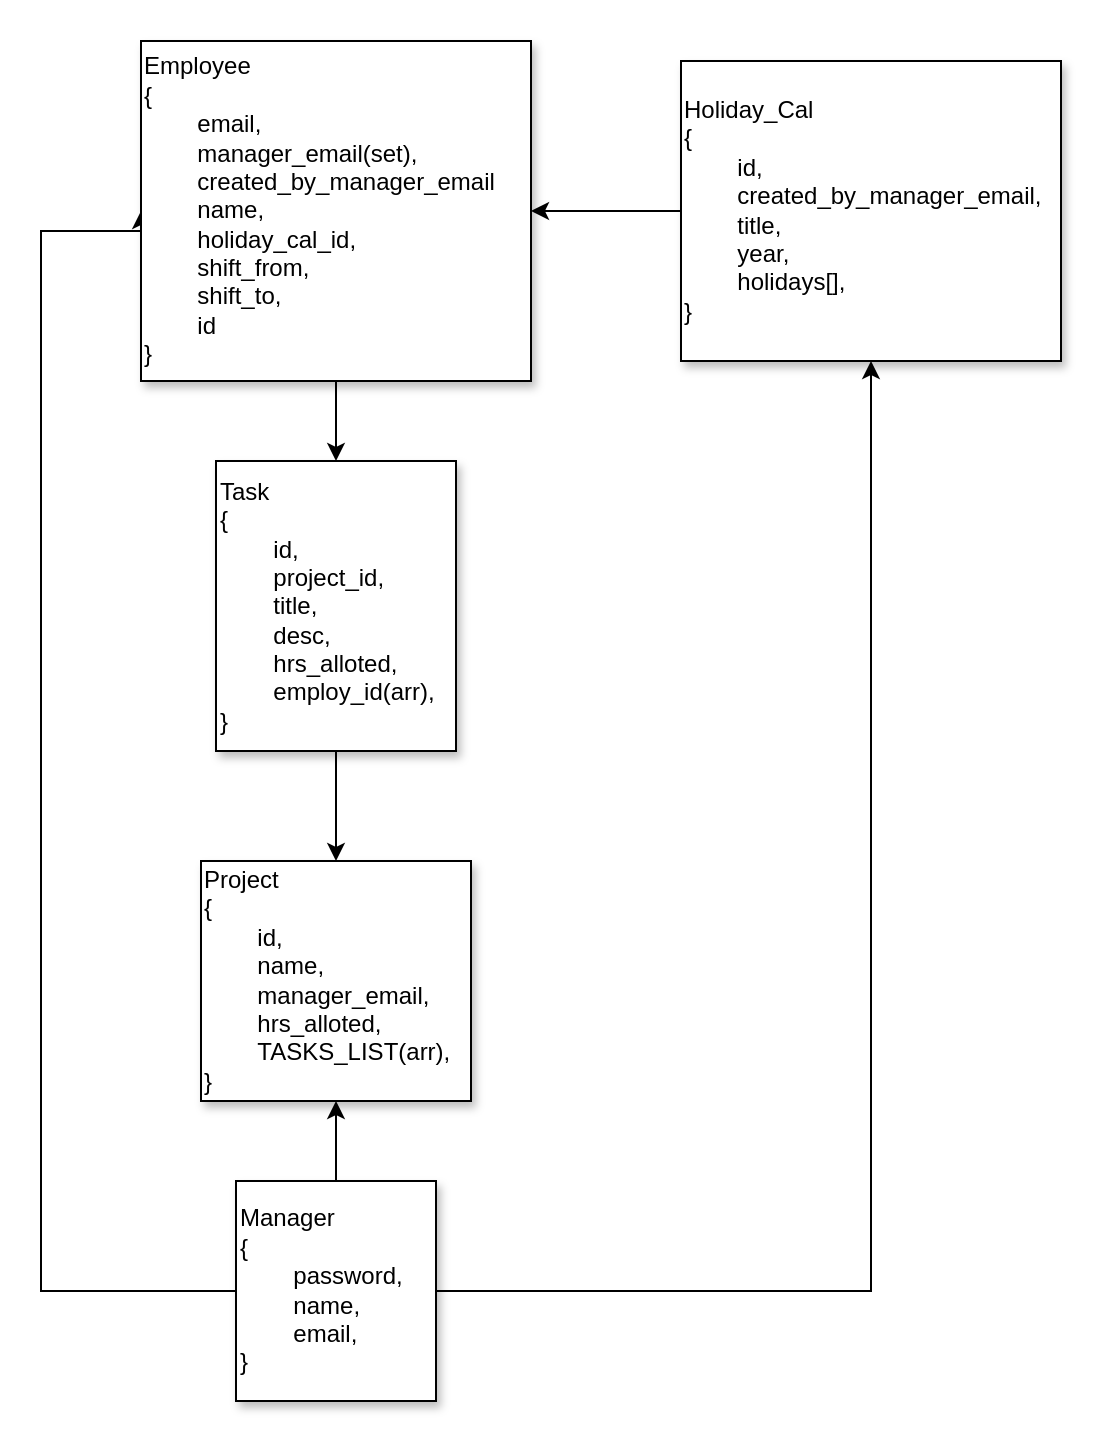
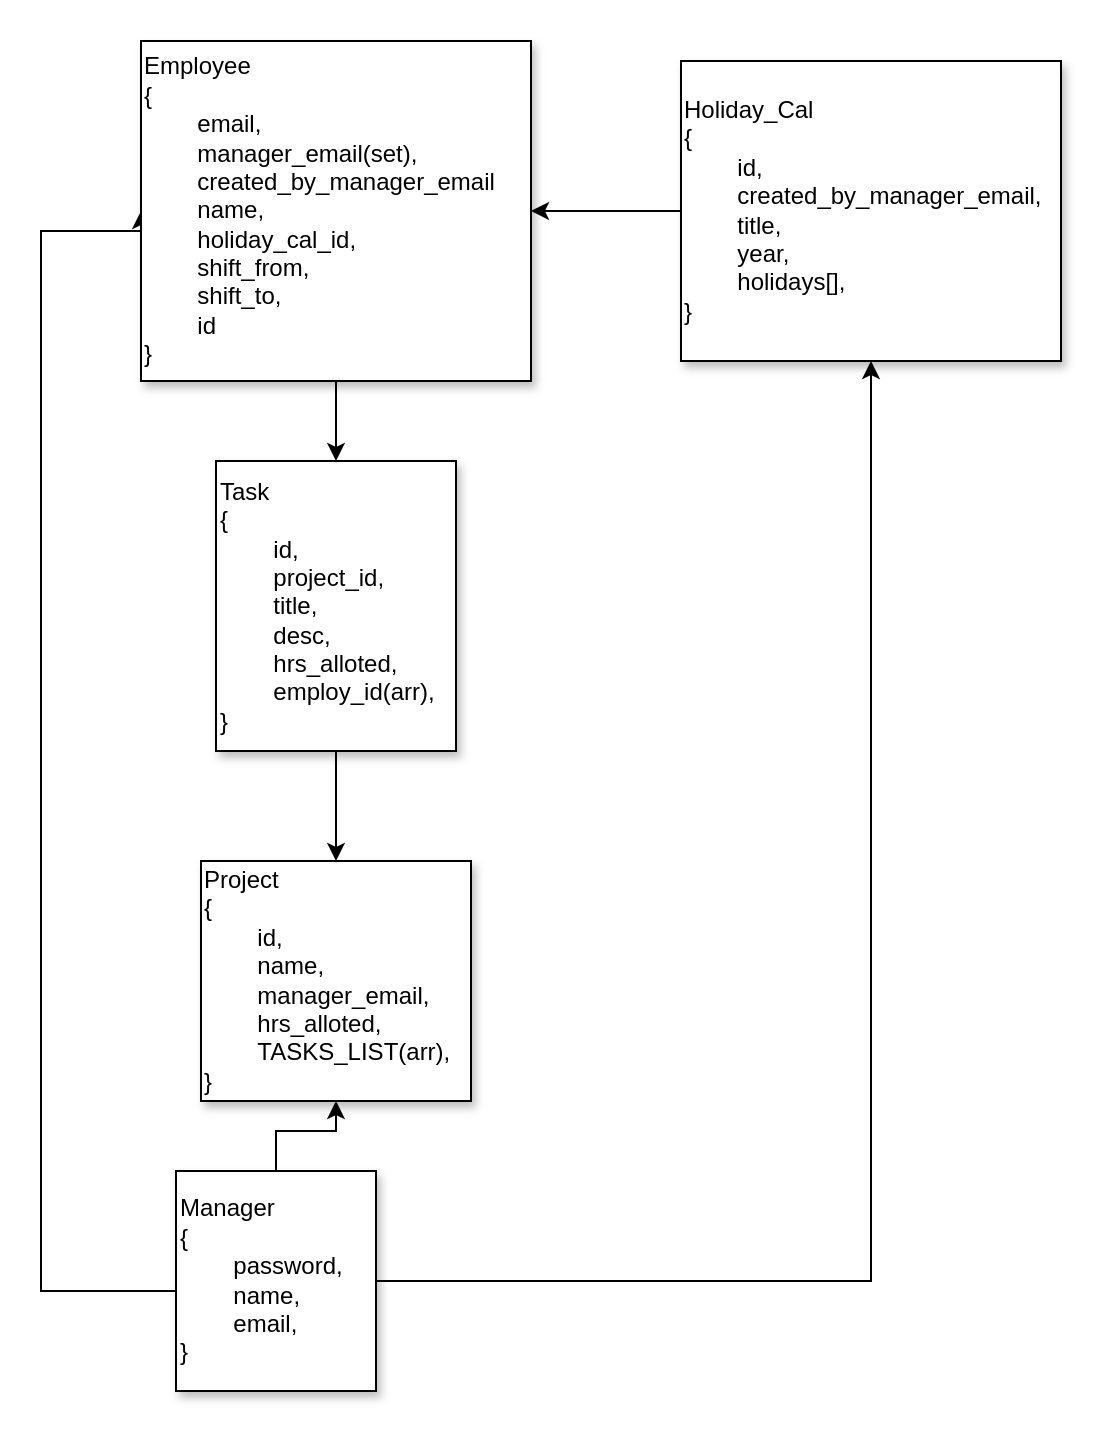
node "Manager { password, name, email, }": moved (336, 1291) -> (276, 1281)
